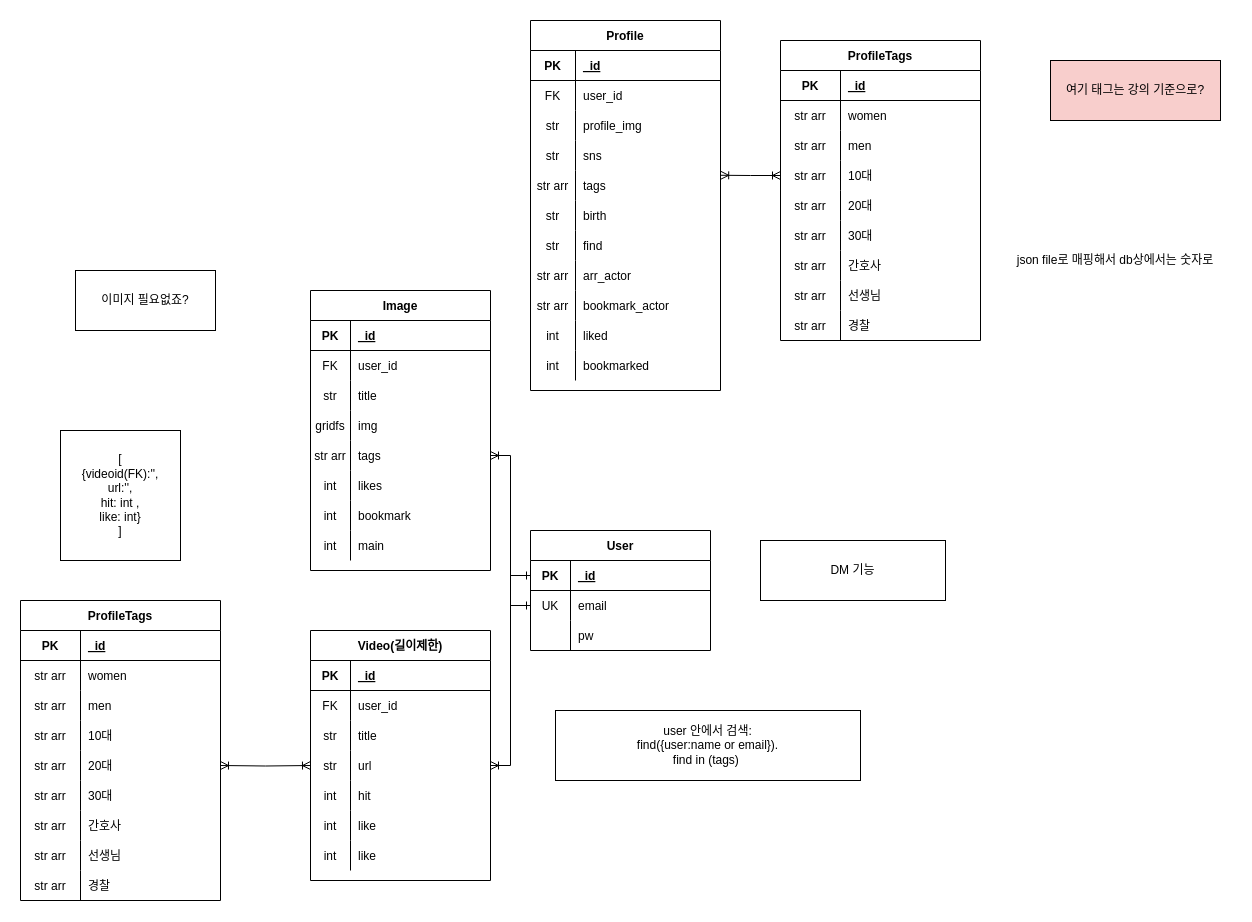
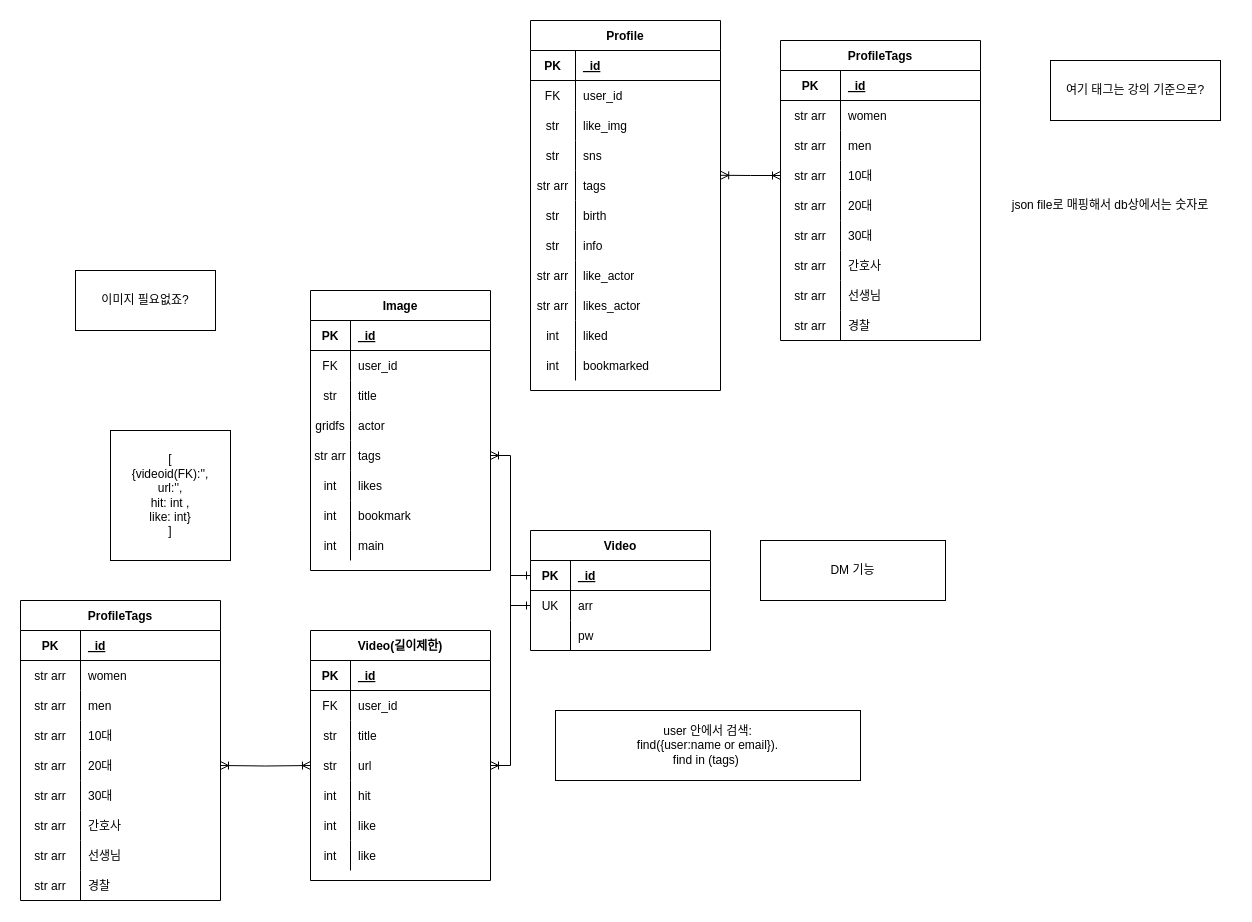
node "여기 태그는 강의 기준으로?": fillcolor #f8cecc -> #ffffff
node "profile_img": label "profile_img" -> "like_img"
node "find": label "find" -> "info"
node "json file로 매핑해서 db상에서는 숫자로": moved (1116, 261) -> (1111, 206)
node "arr_actor": label "arr_actor" -> "like_actor"
node "bookmark_actor": label "bookmark_actor" -> "likes_actor"
node "img": label "img" -> "actor"
node "[ {videoid(FK):'', url:'', hit: int , like: int} ]": moved (121, 496) -> (171, 496)
node "User": label "User" -> "Video"
node "email": label "email" -> "arr"
